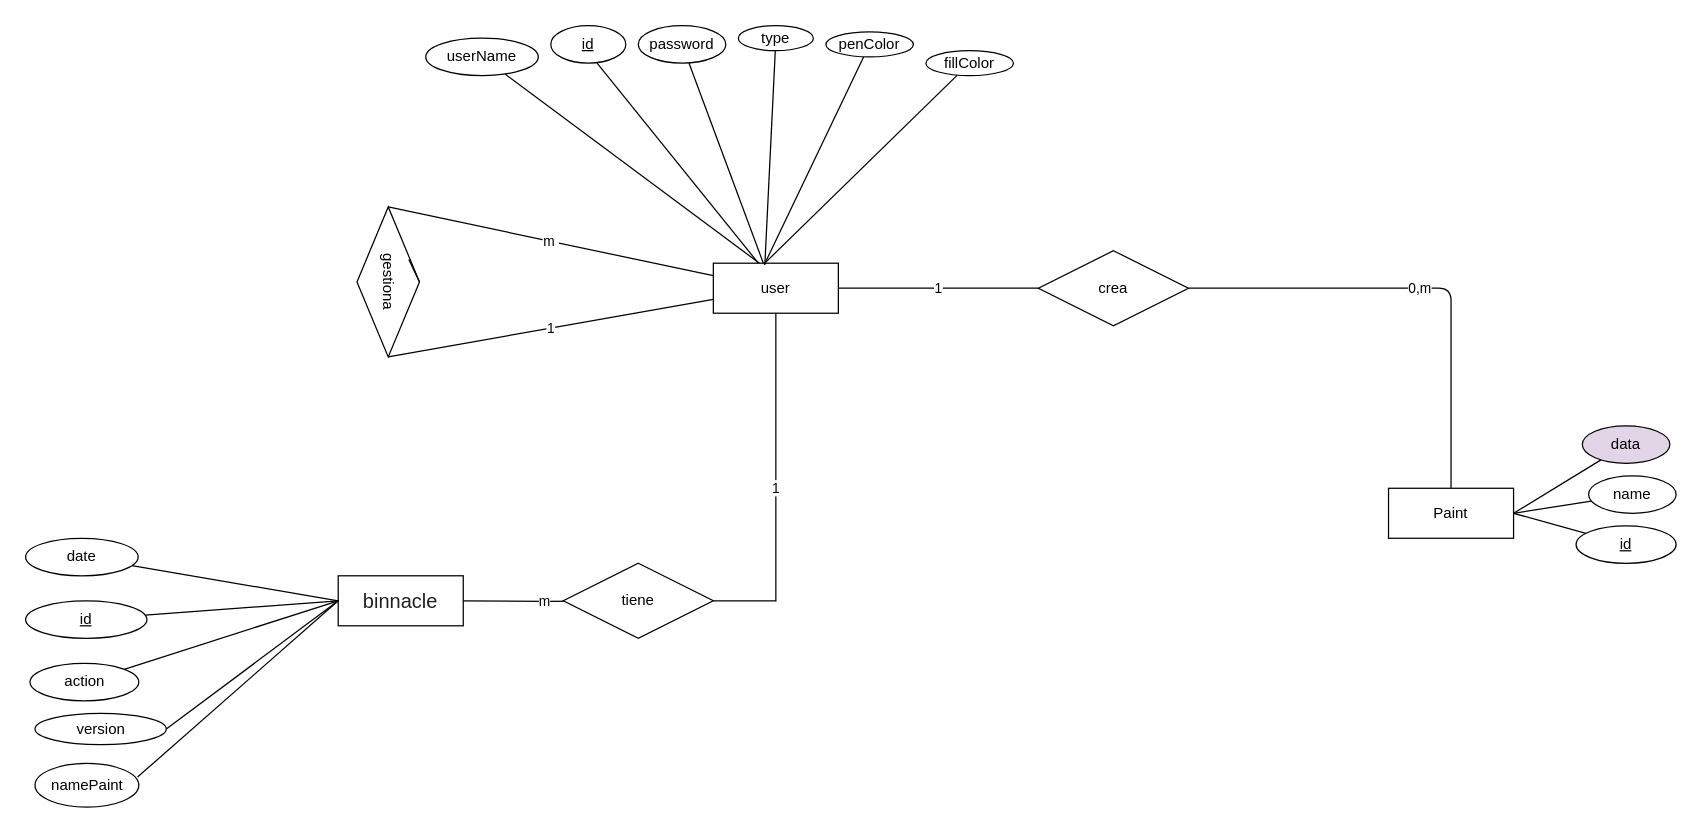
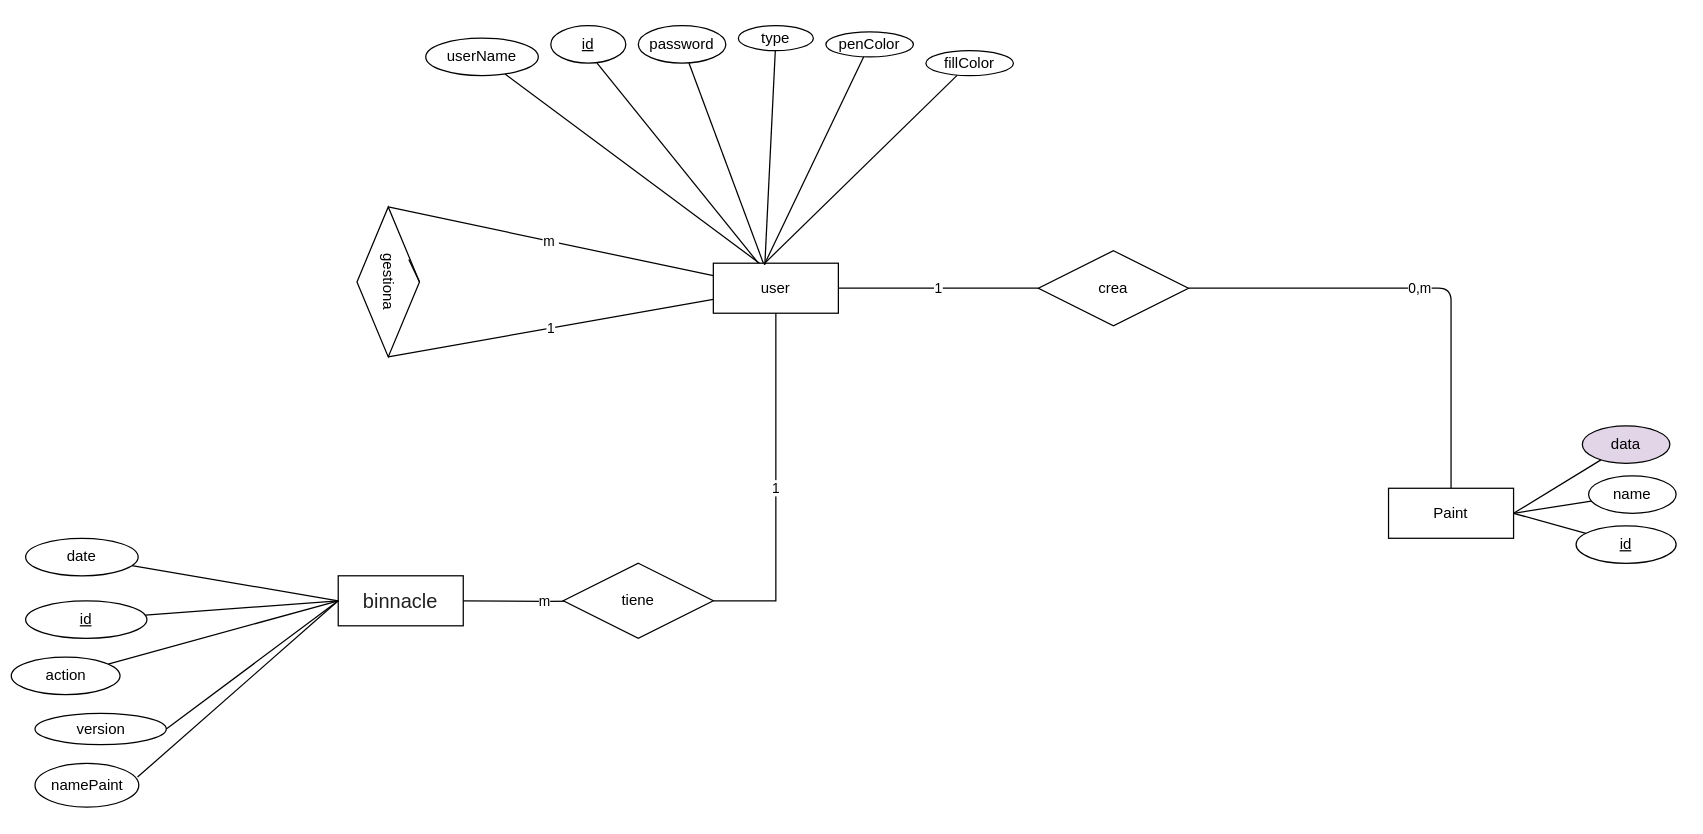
node "action": moved (84, 682) -> (66, 676)
